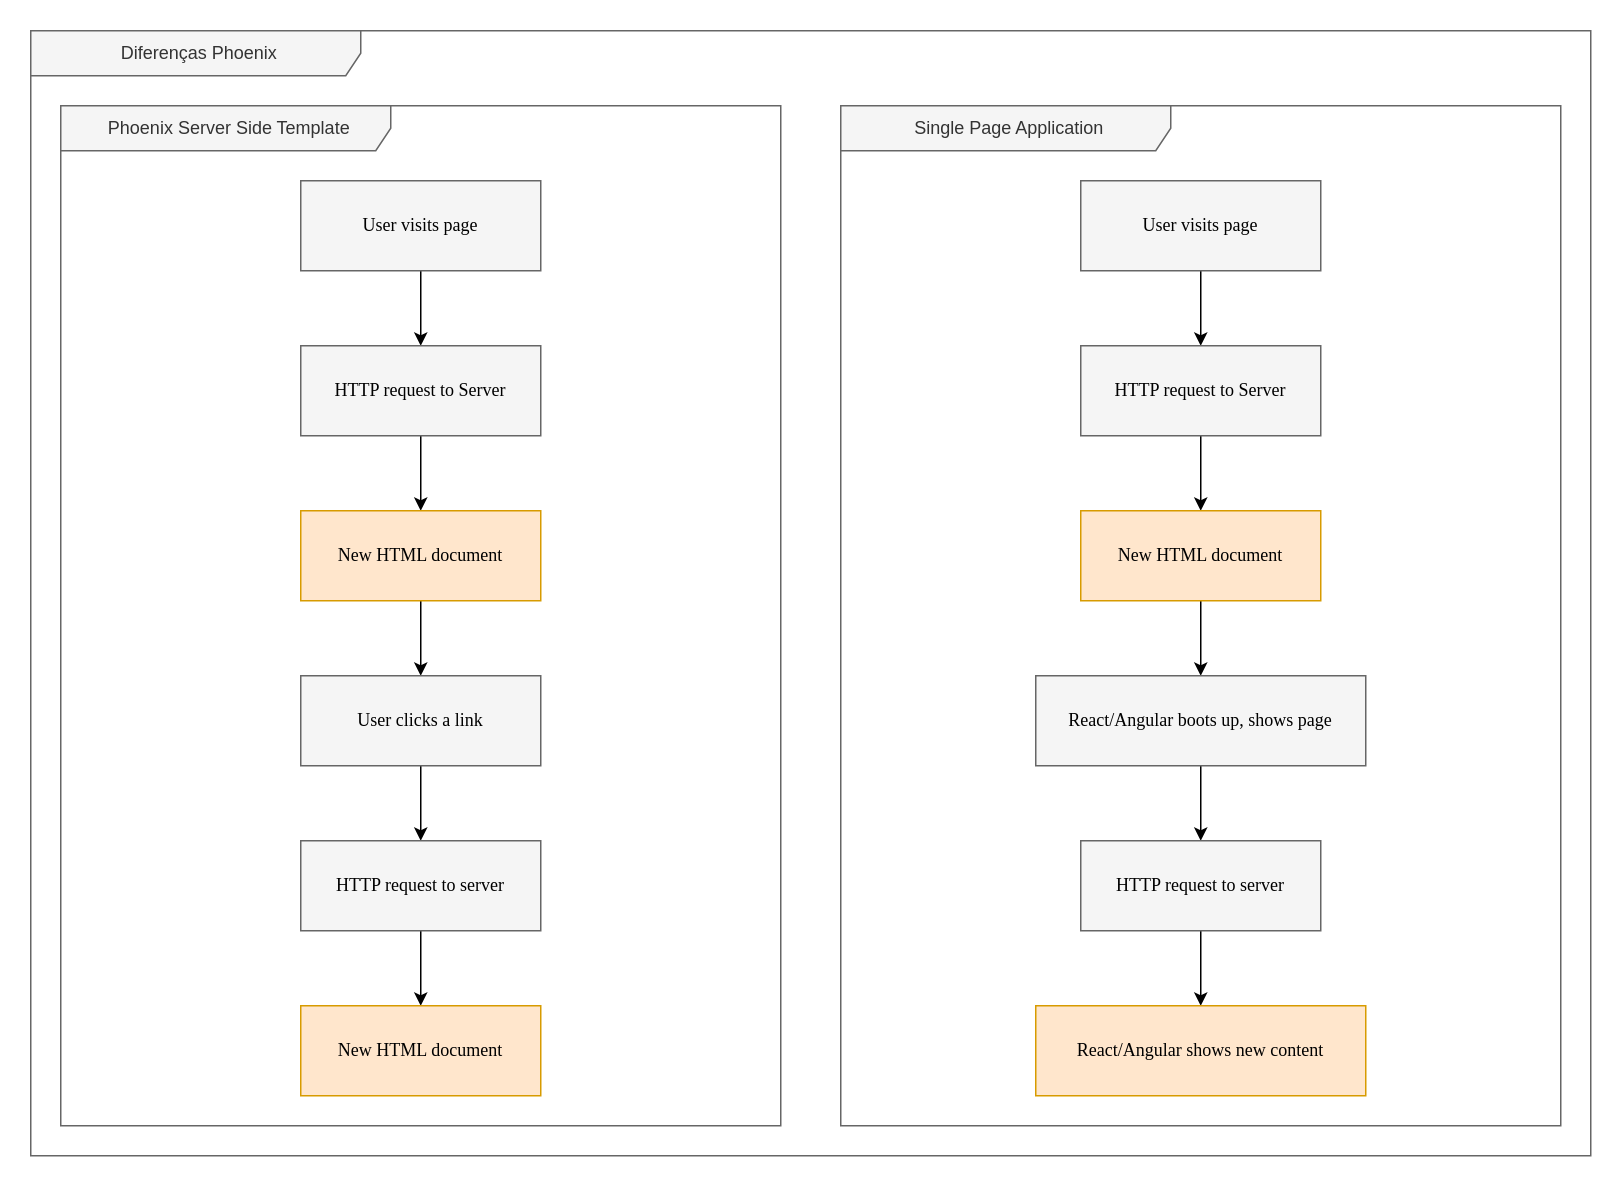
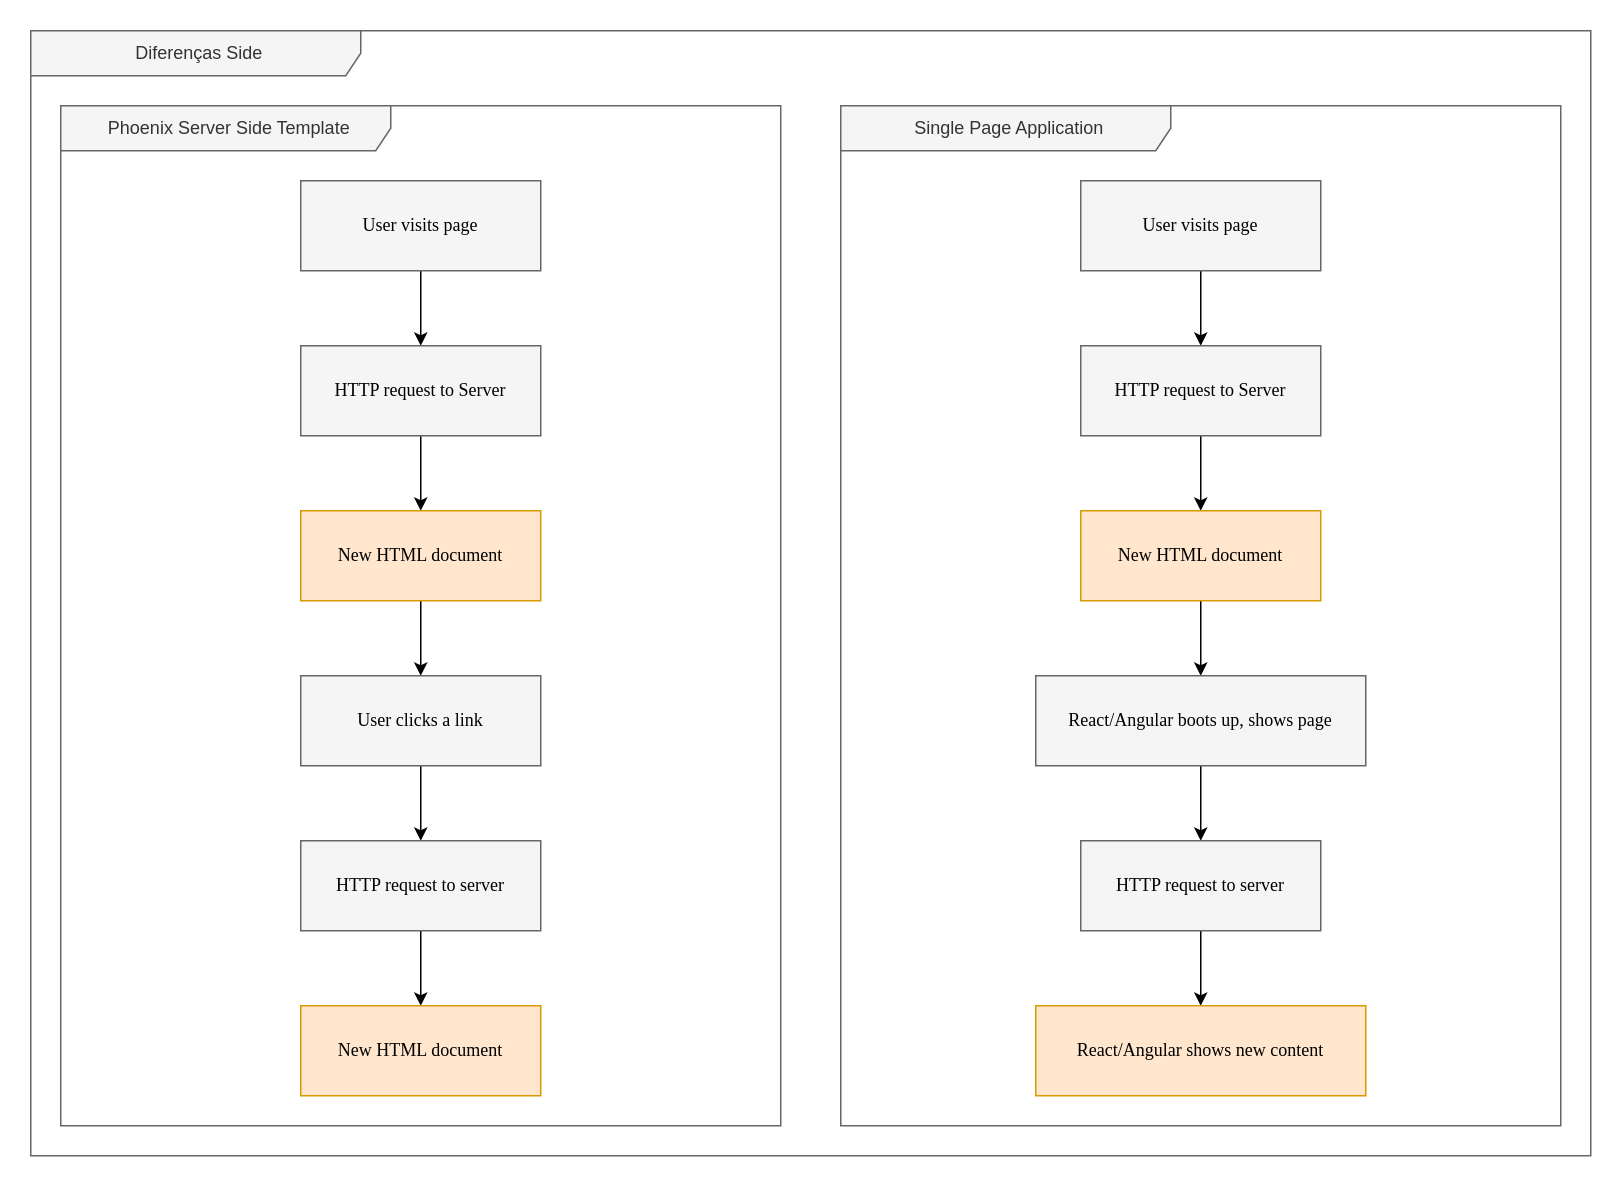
node "Diferenças Phoenix": label "Diferenças Phoenix" -> "Diferenças Side"
